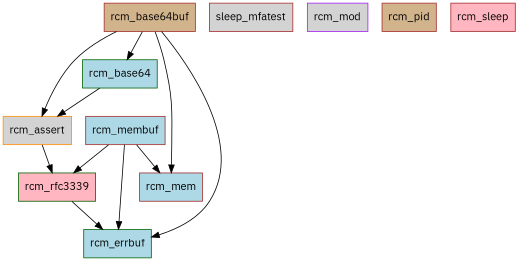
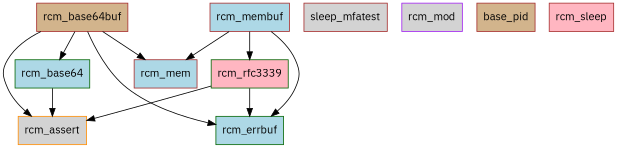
node "rcm_pid": label "rcm_pid" -> "base_pid"
edge "rcm_assert" -> "rcm_rfc3339": reversed
